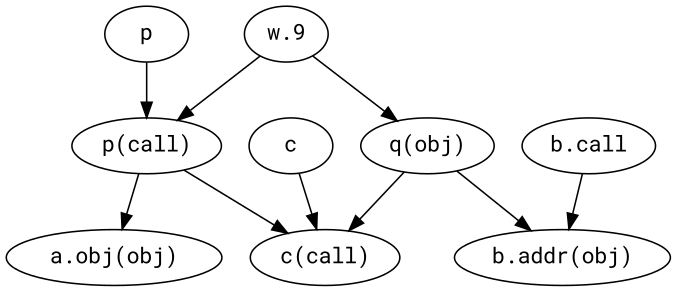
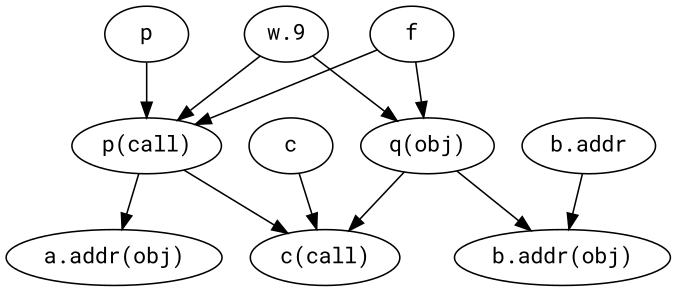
node "f": added
node "b.call": label "b.call" -> "b.addr"
node "a.obj(obj)": label "a.obj(obj)" -> "a.addr(obj)"
